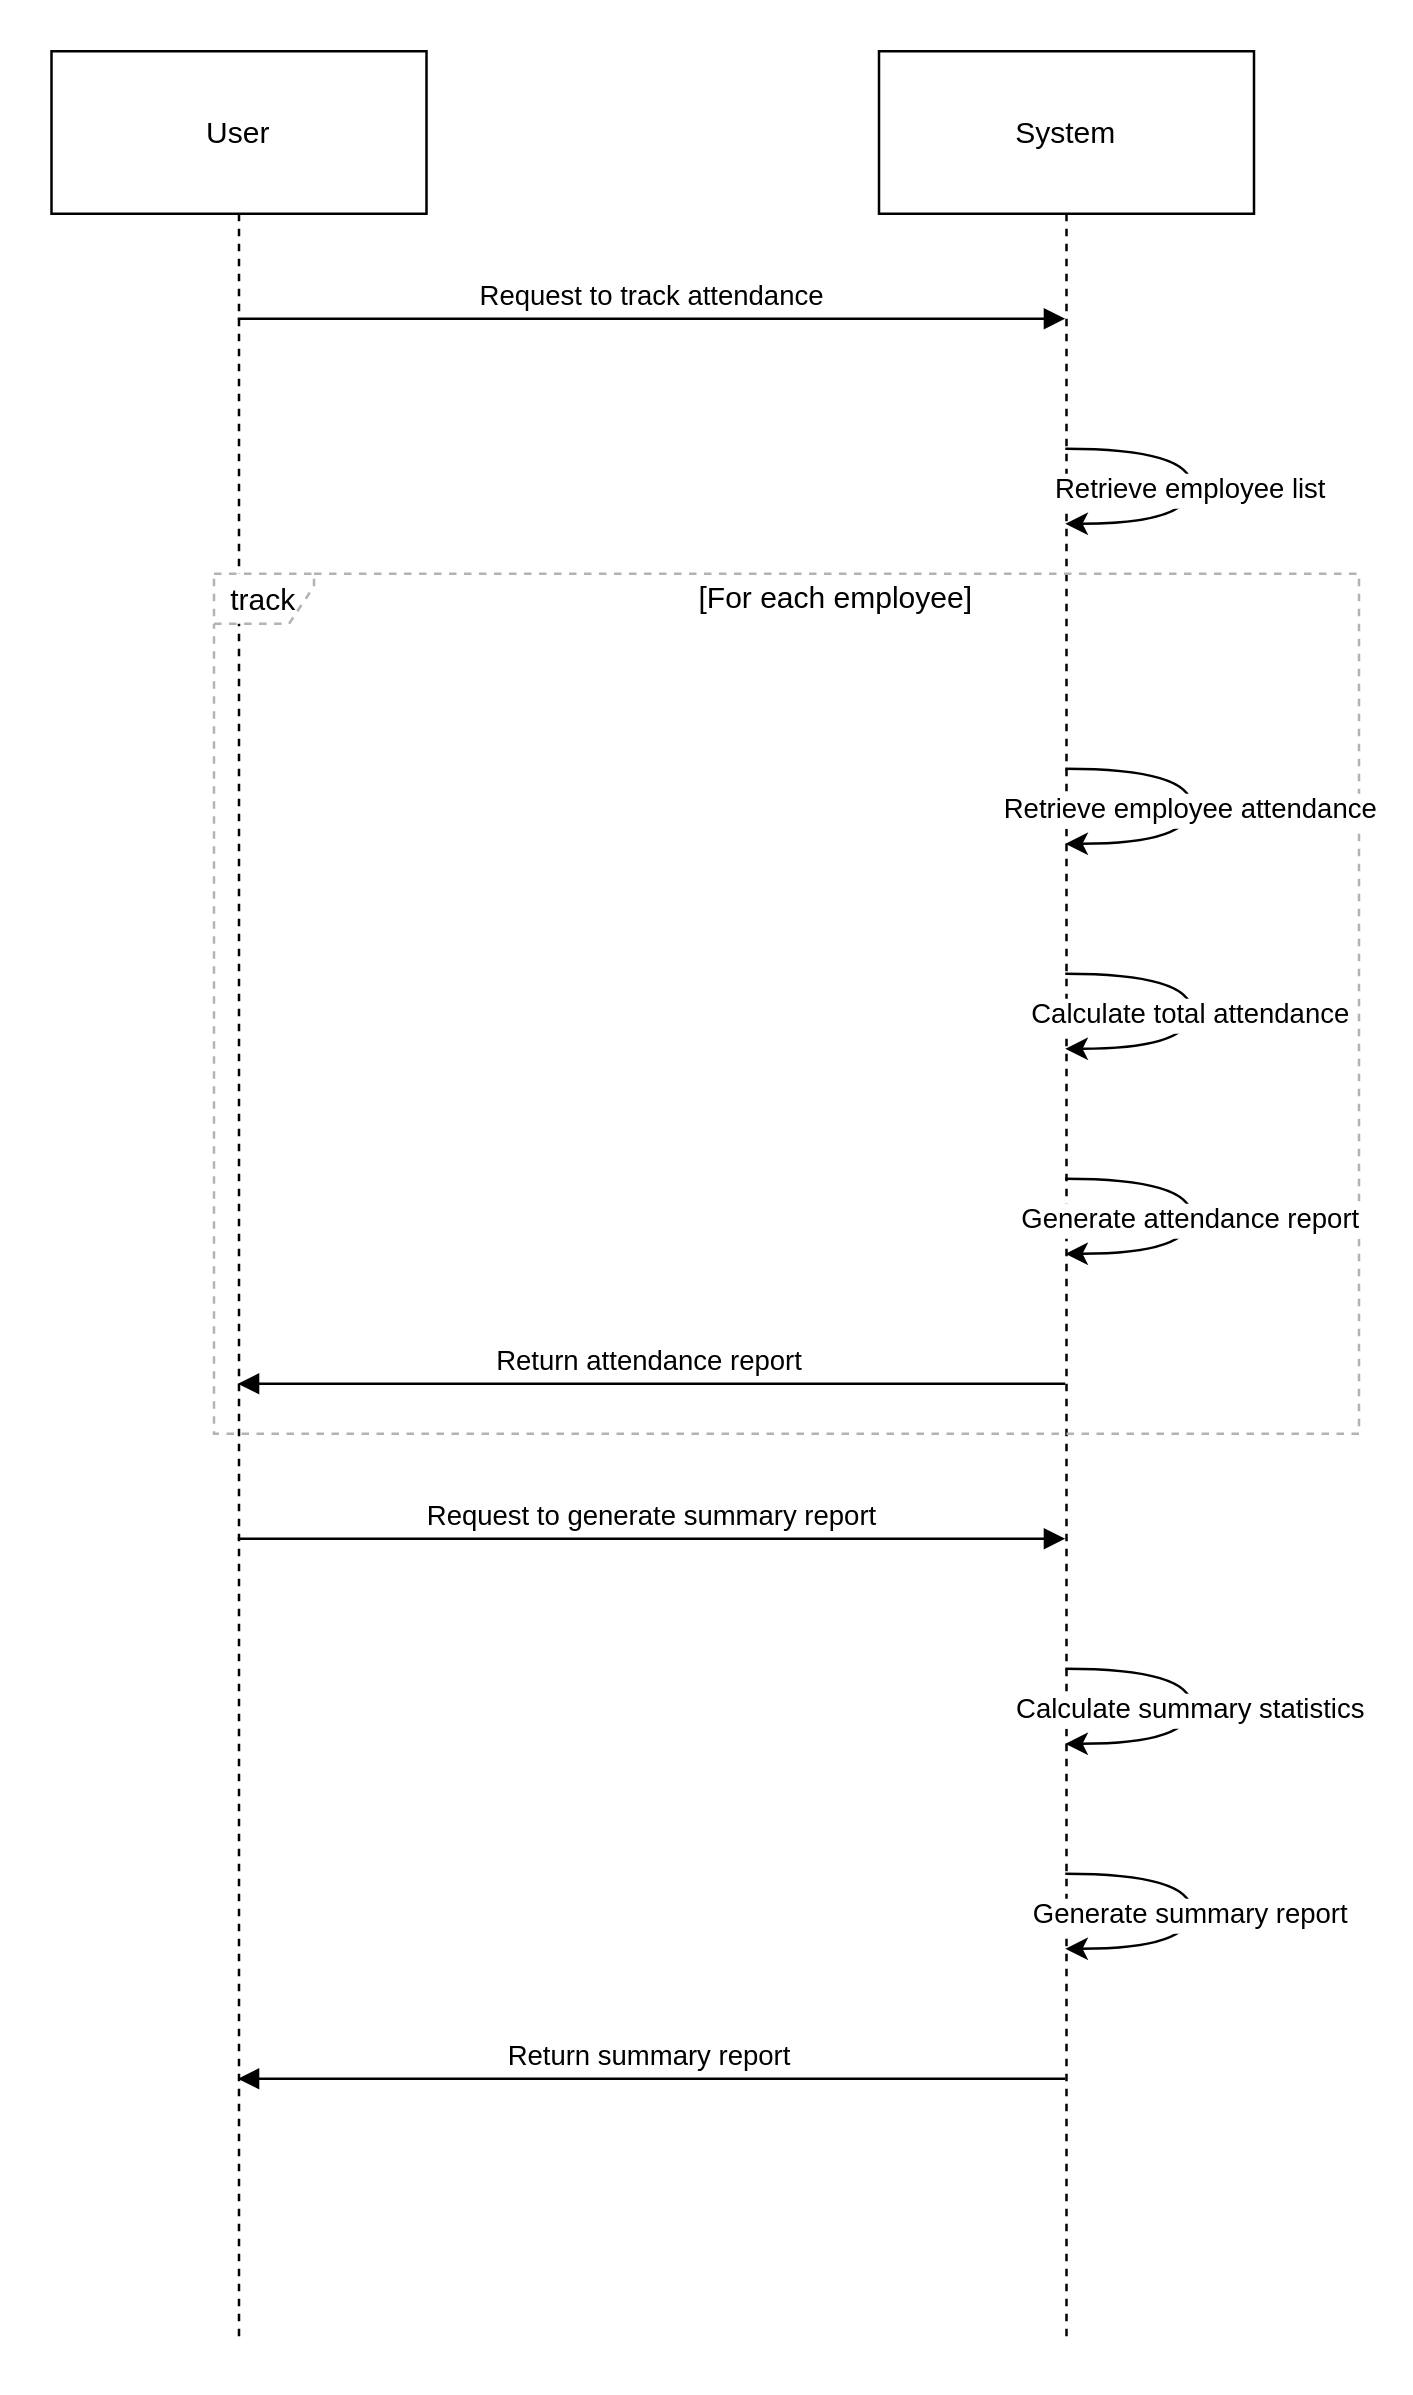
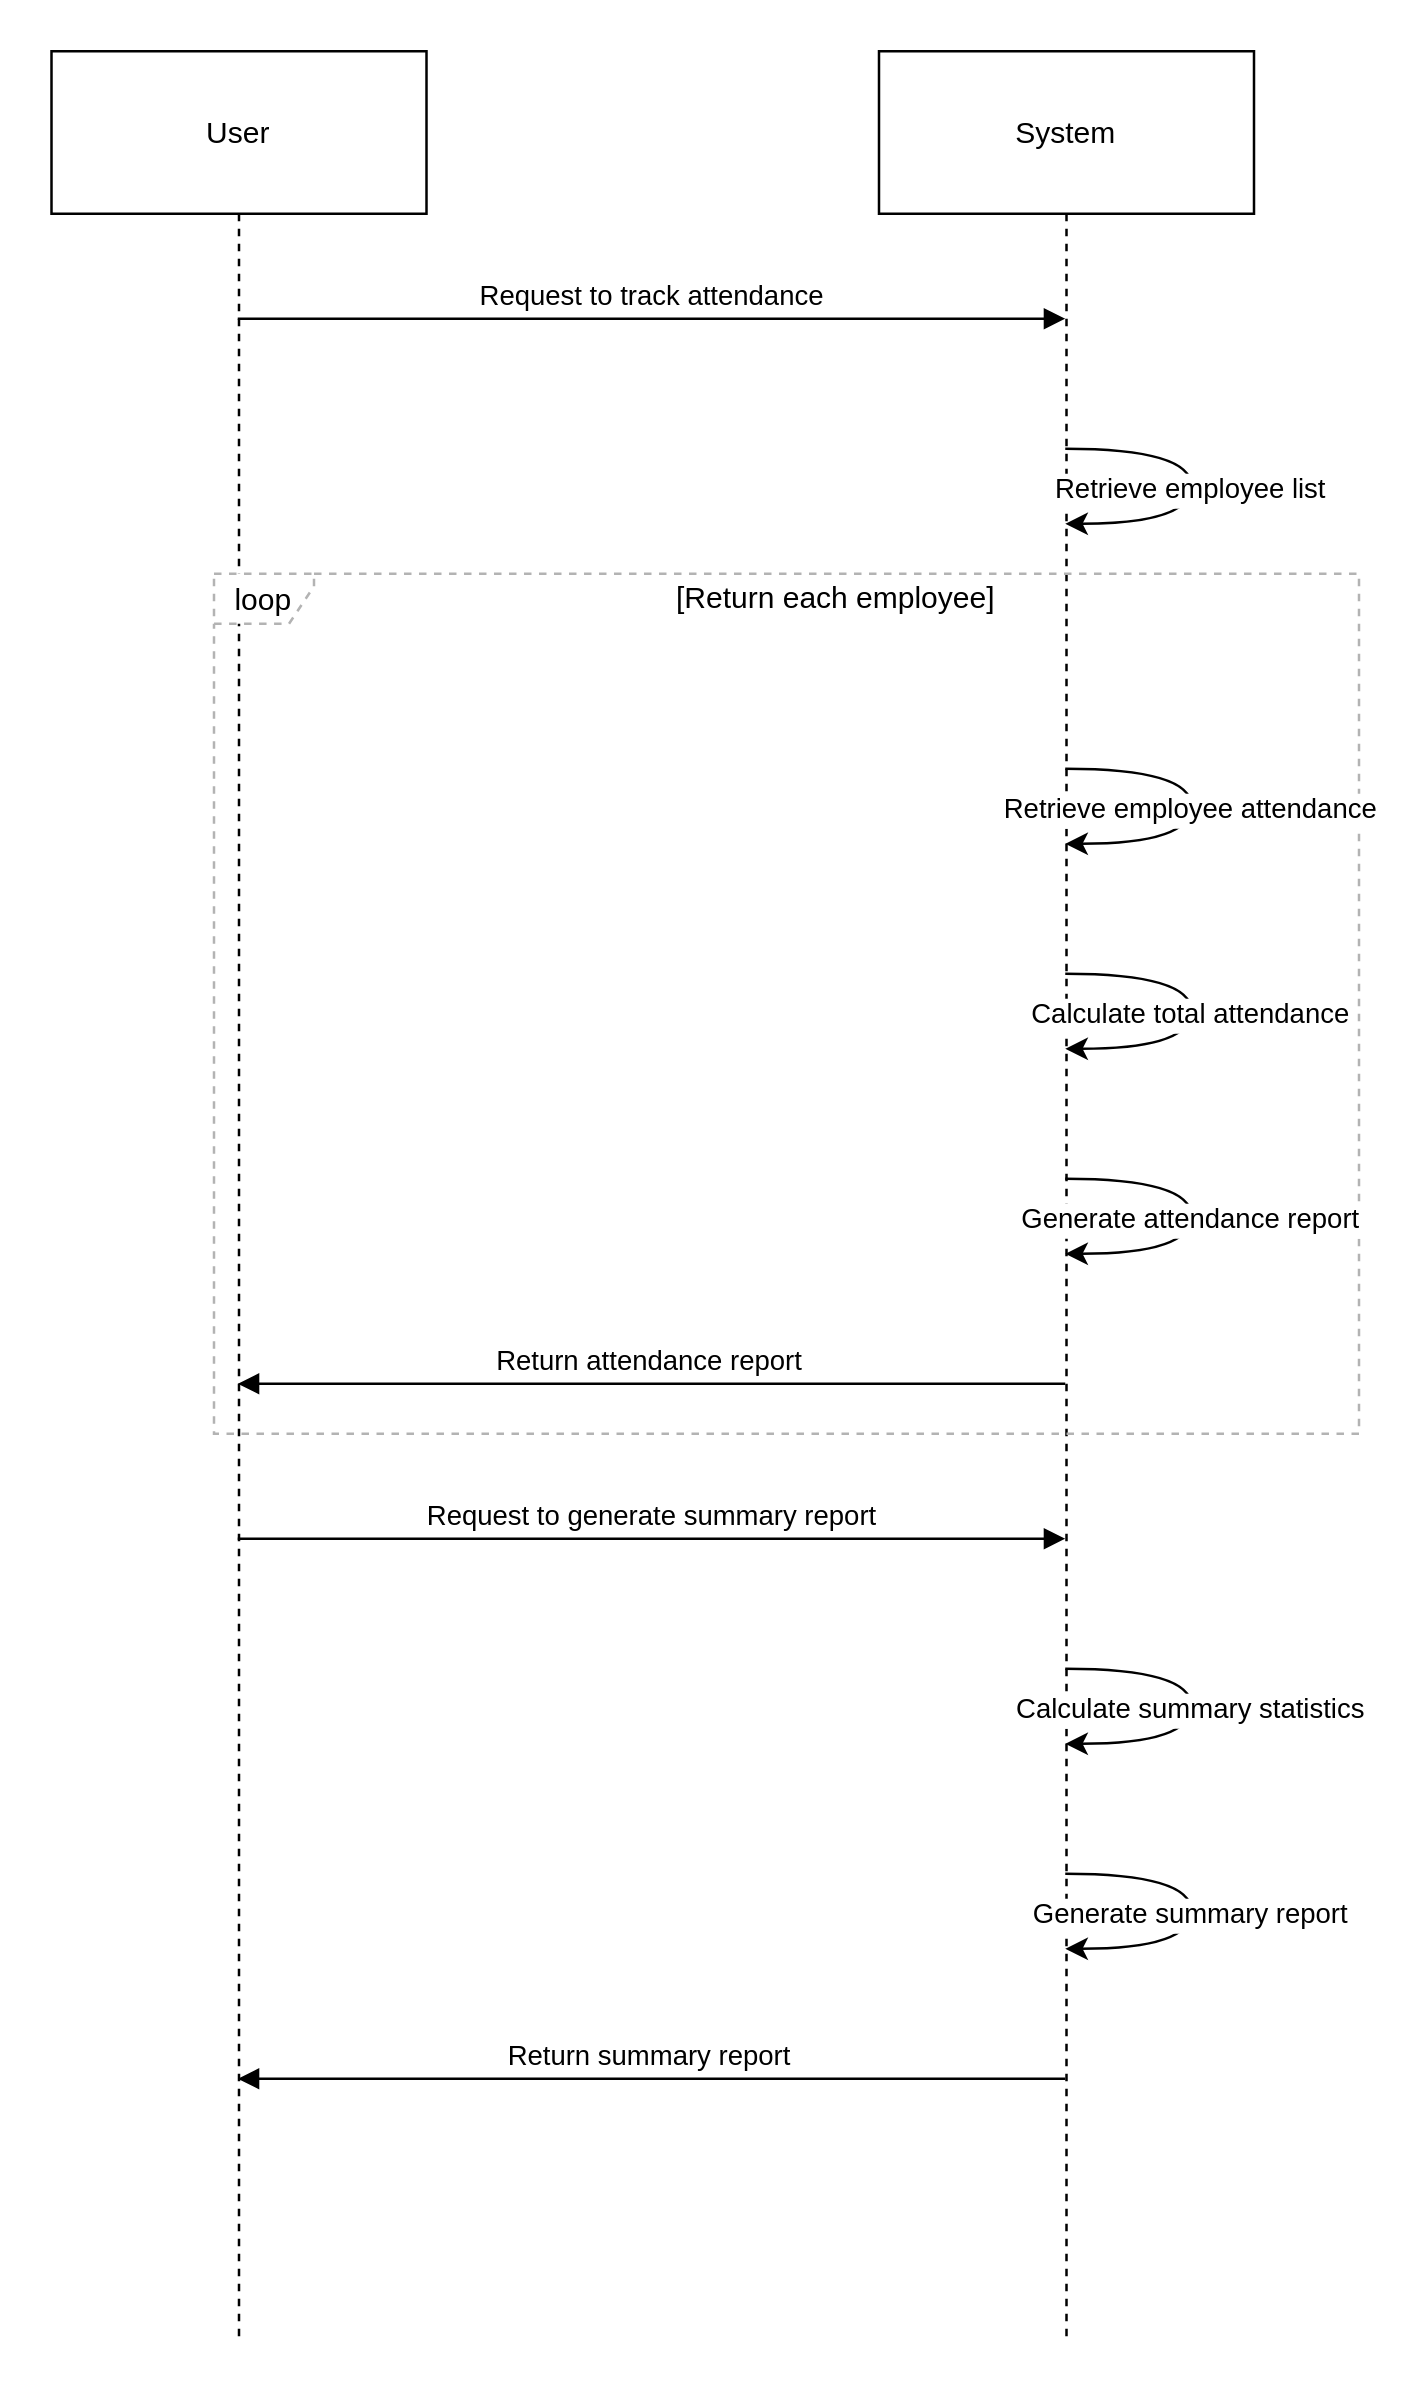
node "[For each employee]": label "[For each employee]" -> "[Return each employee]"
node "track": label "track" -> "loop"
